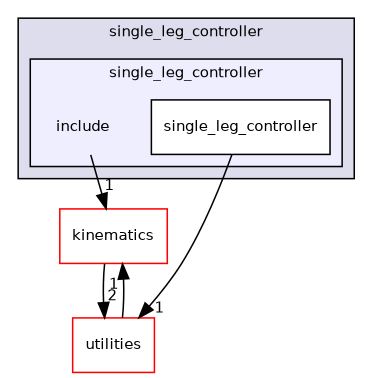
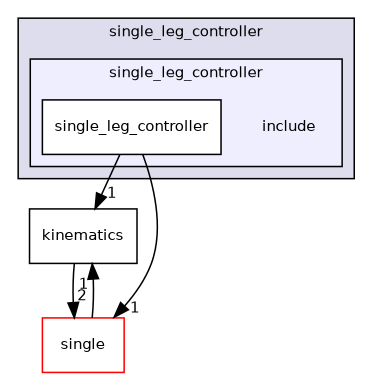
edge "include" -> "kinematics": now "single_leg_controller" -> "kinematics"
node "kinematics": color red -> black
node "utilities": label "utilities" -> "single"
